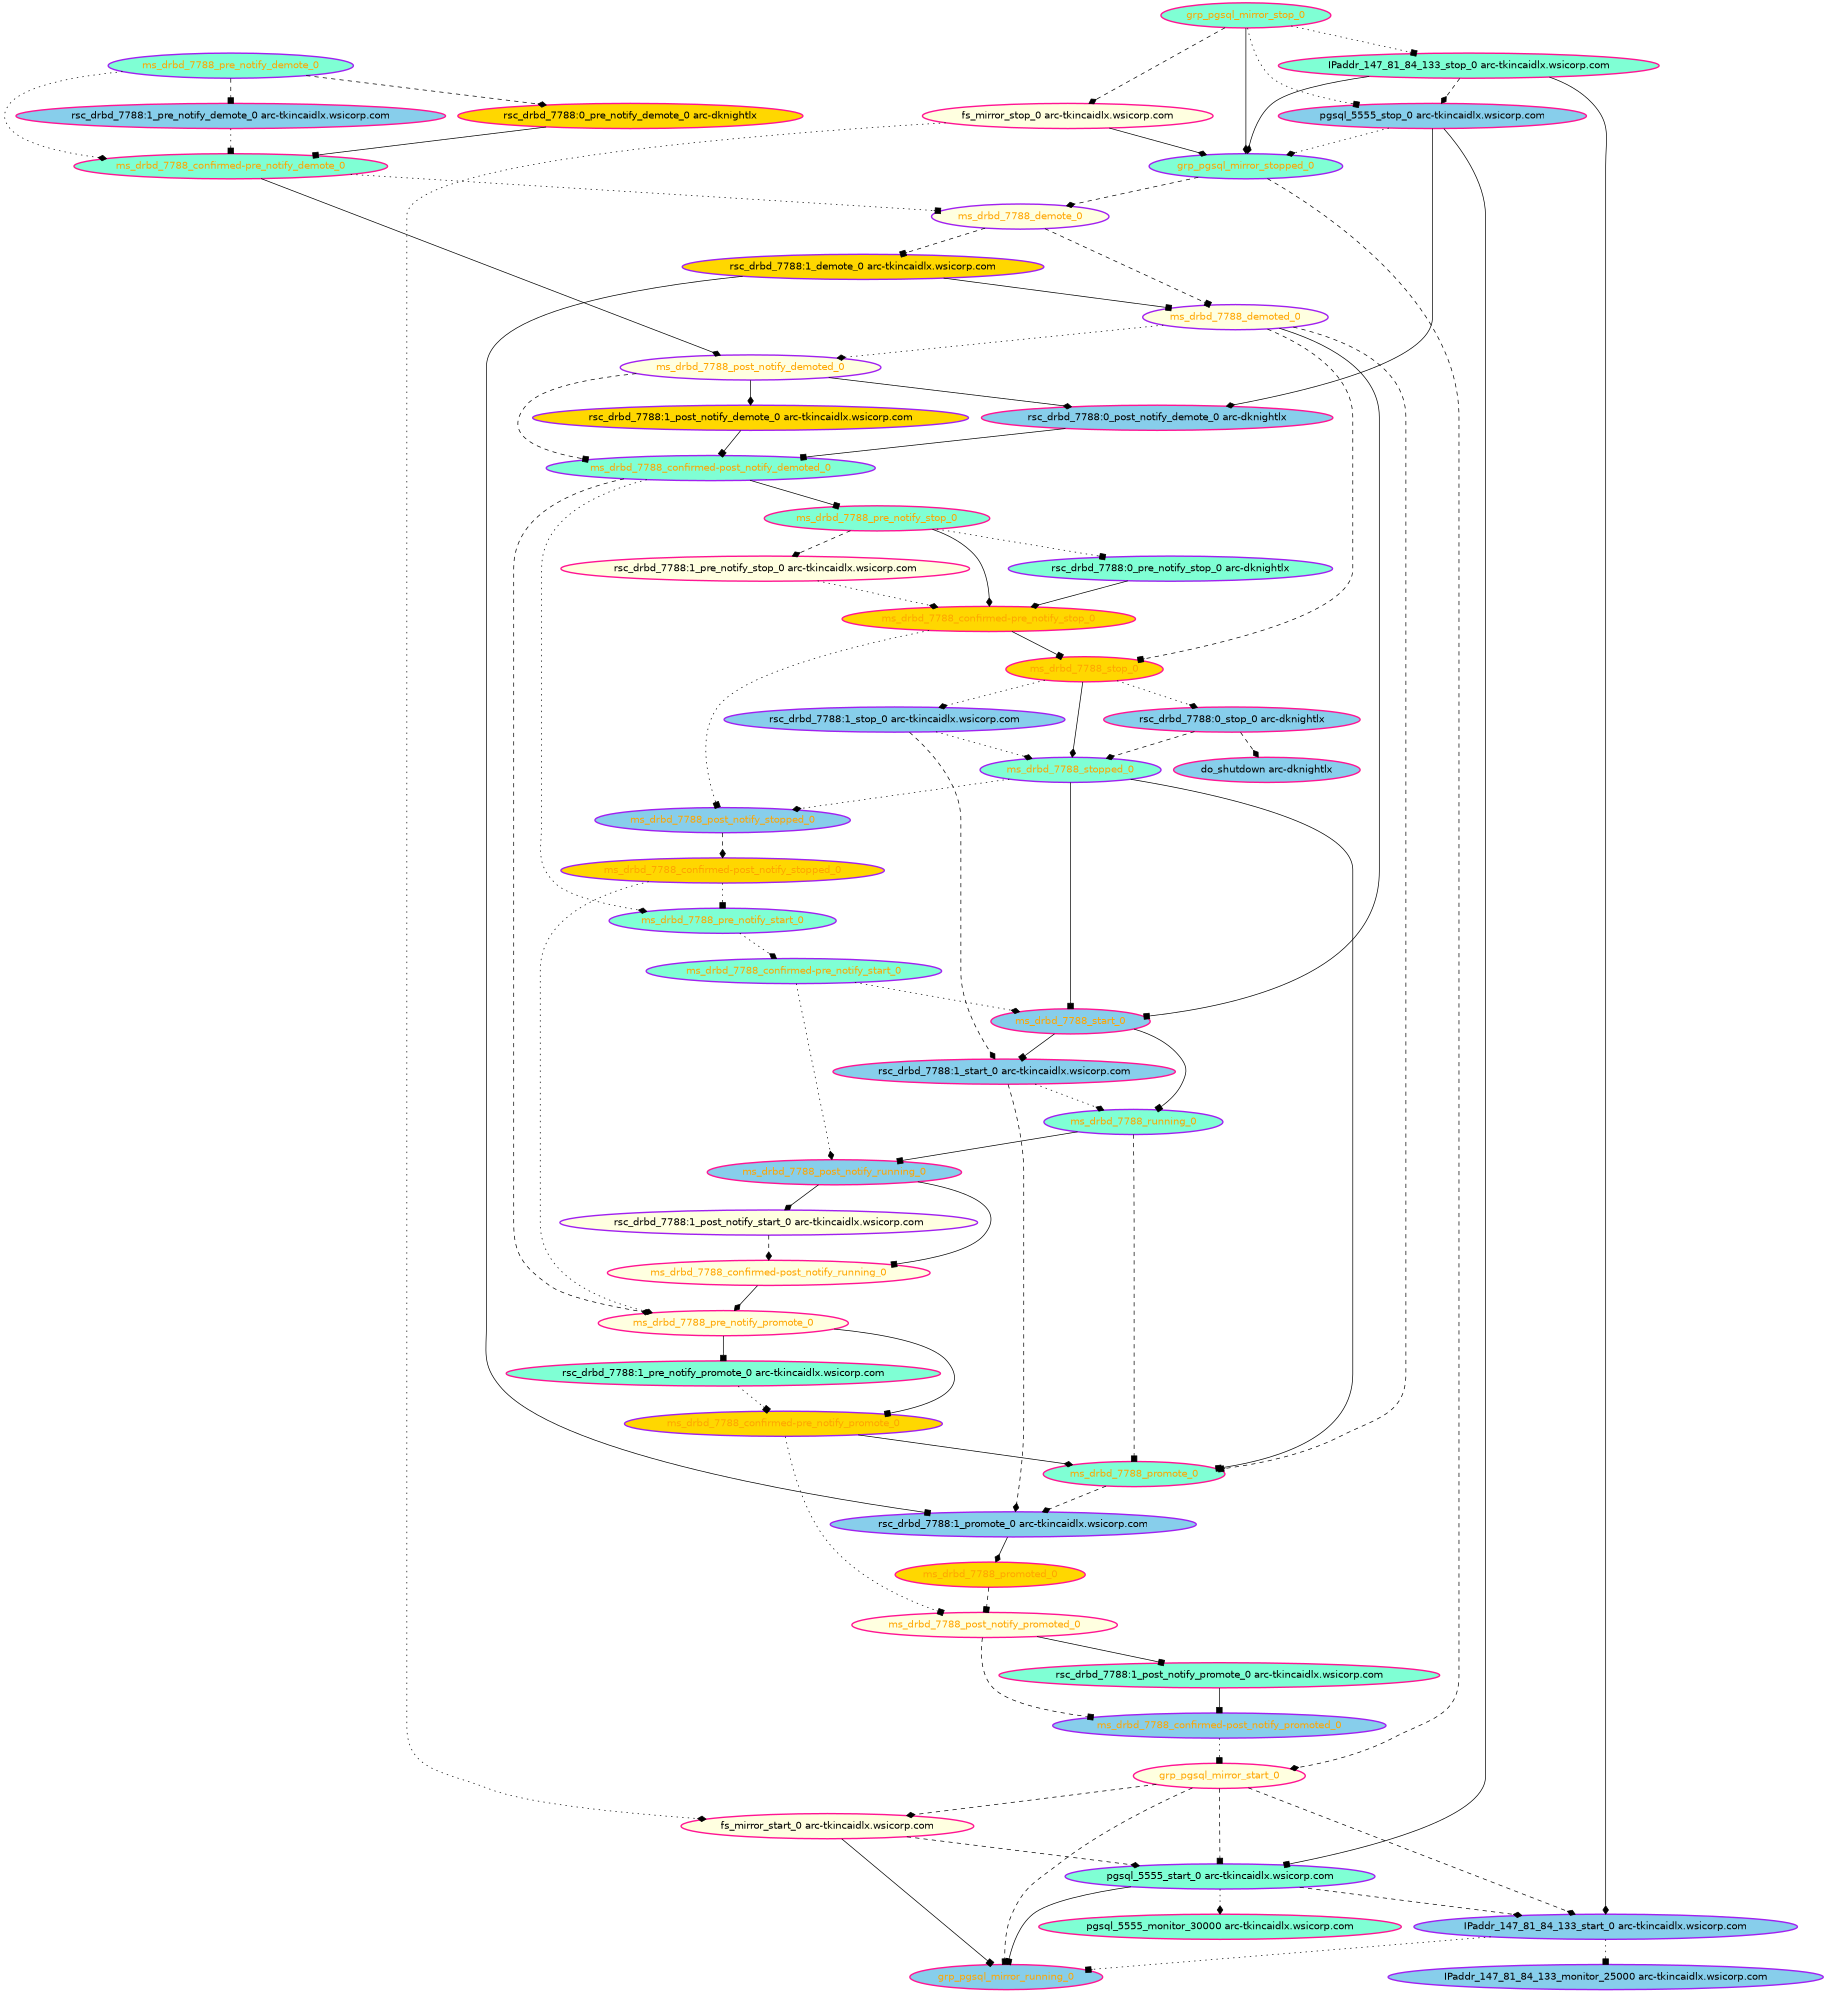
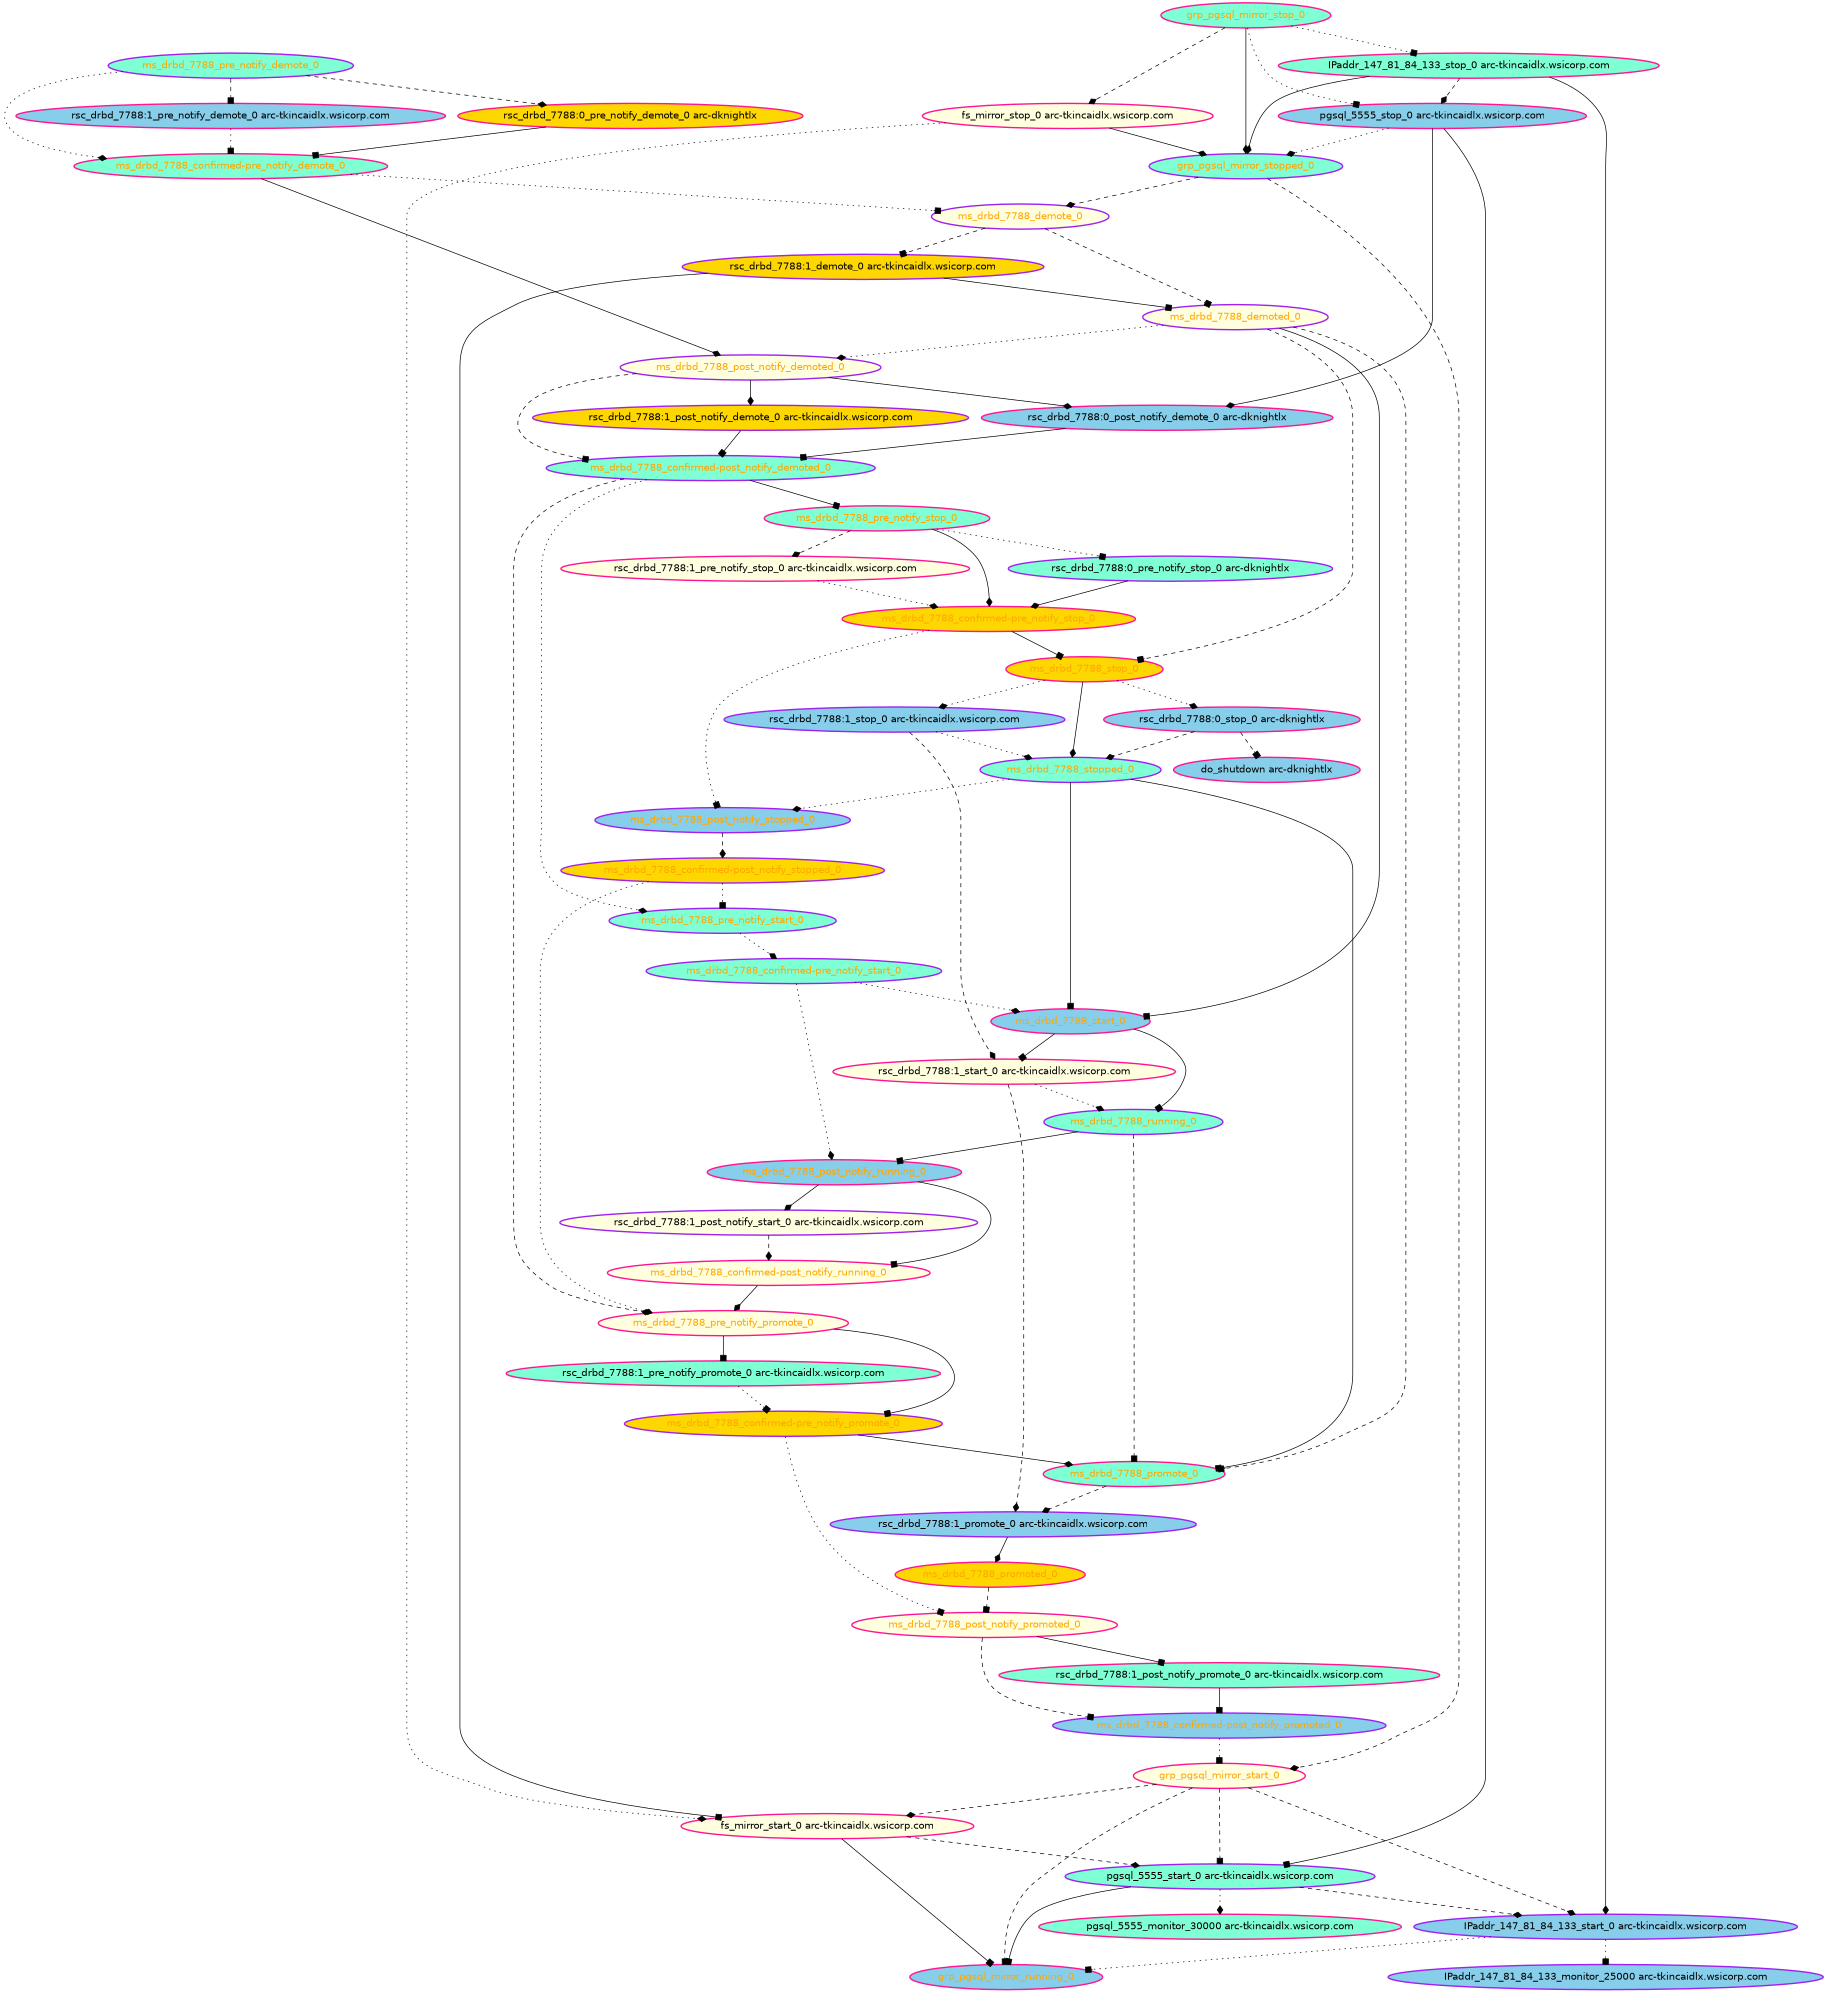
edge "rsc_drbd_7788:0_stop_0 arc-dknightlx" -> "do_shutdown arc-dknightlx": arrowhead diamond -> box
edge "rsc_drbd_7788:1_demote_0 arc-tkincaidlx.wsicorp.com" -> "rsc_drbd_7788:1_promote_0 arc-tkincaidlx.wsicorp.com": now "rsc_drbd_7788:1_demote_0 arc-tkincaidlx.wsicorp.com" -> "fs_mirror_start_0 arc-tkincaidlx.wsicorp.com"
node "rsc_drbd_7788:1_start_0 arc-tkincaidlx.wsicorp.com": fillcolor skyblue -> lightyellow
